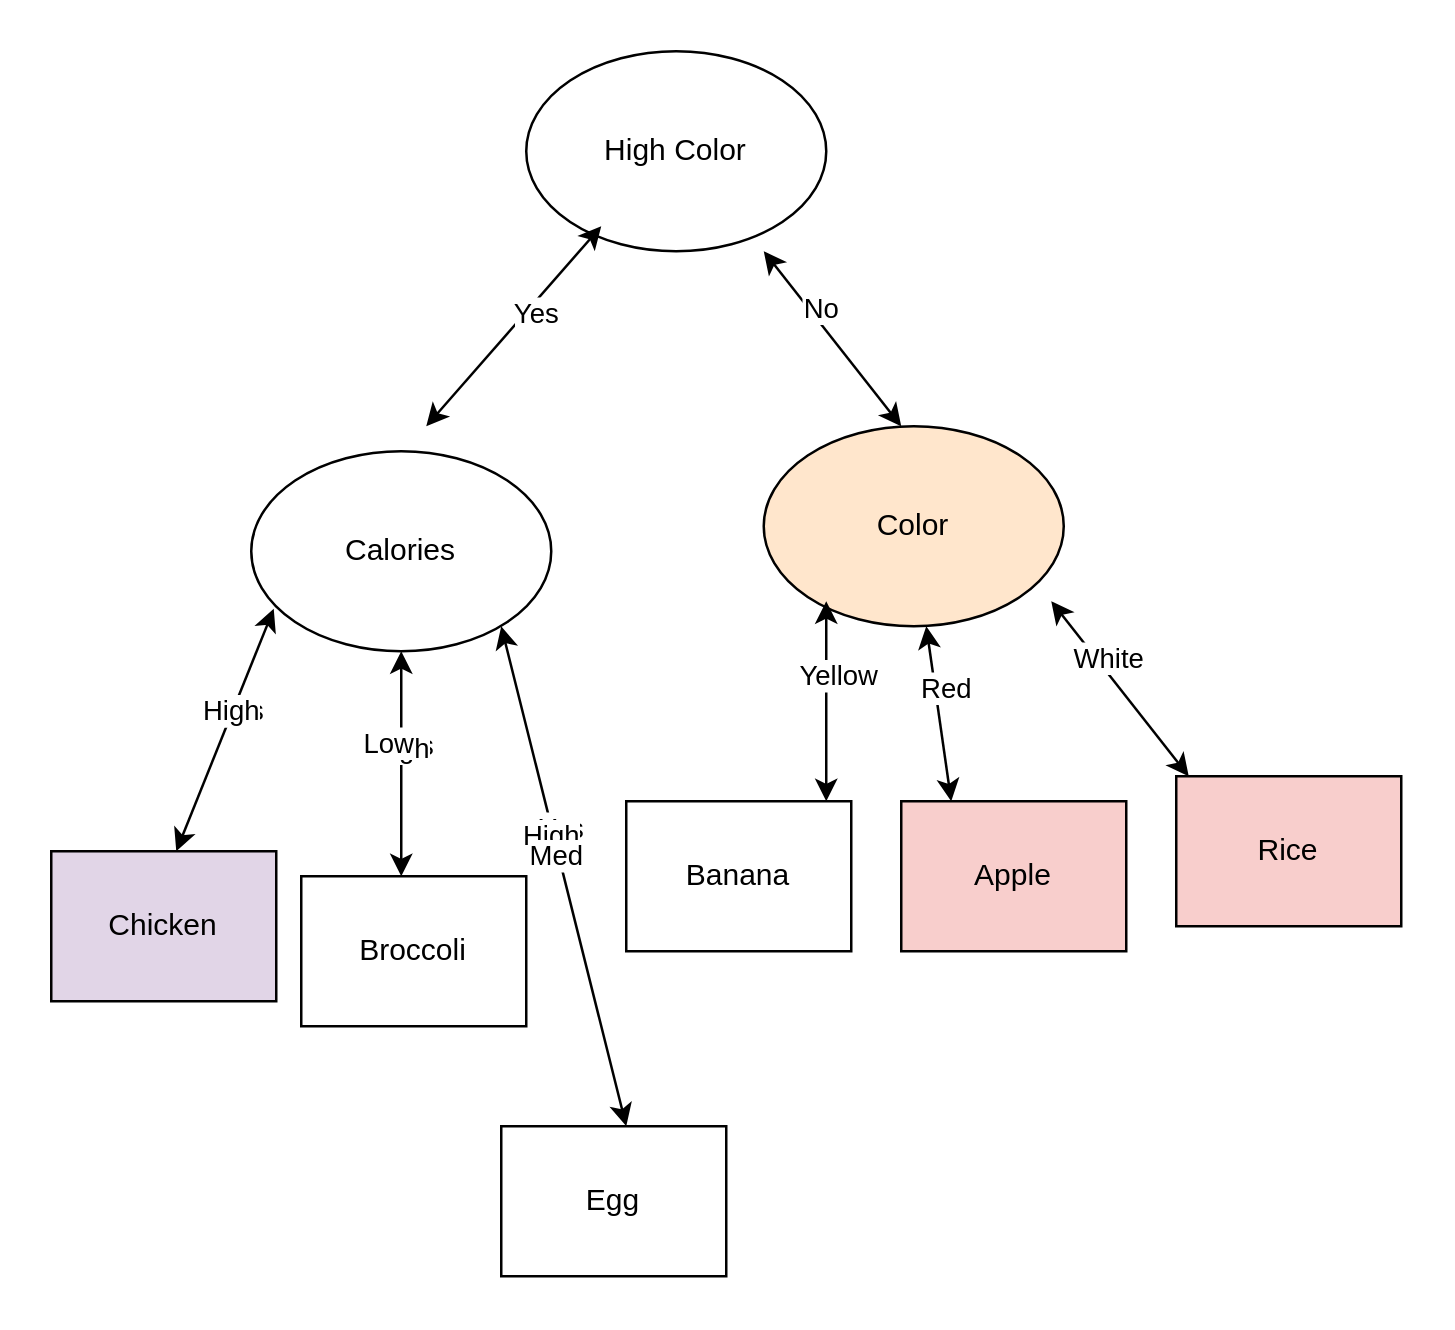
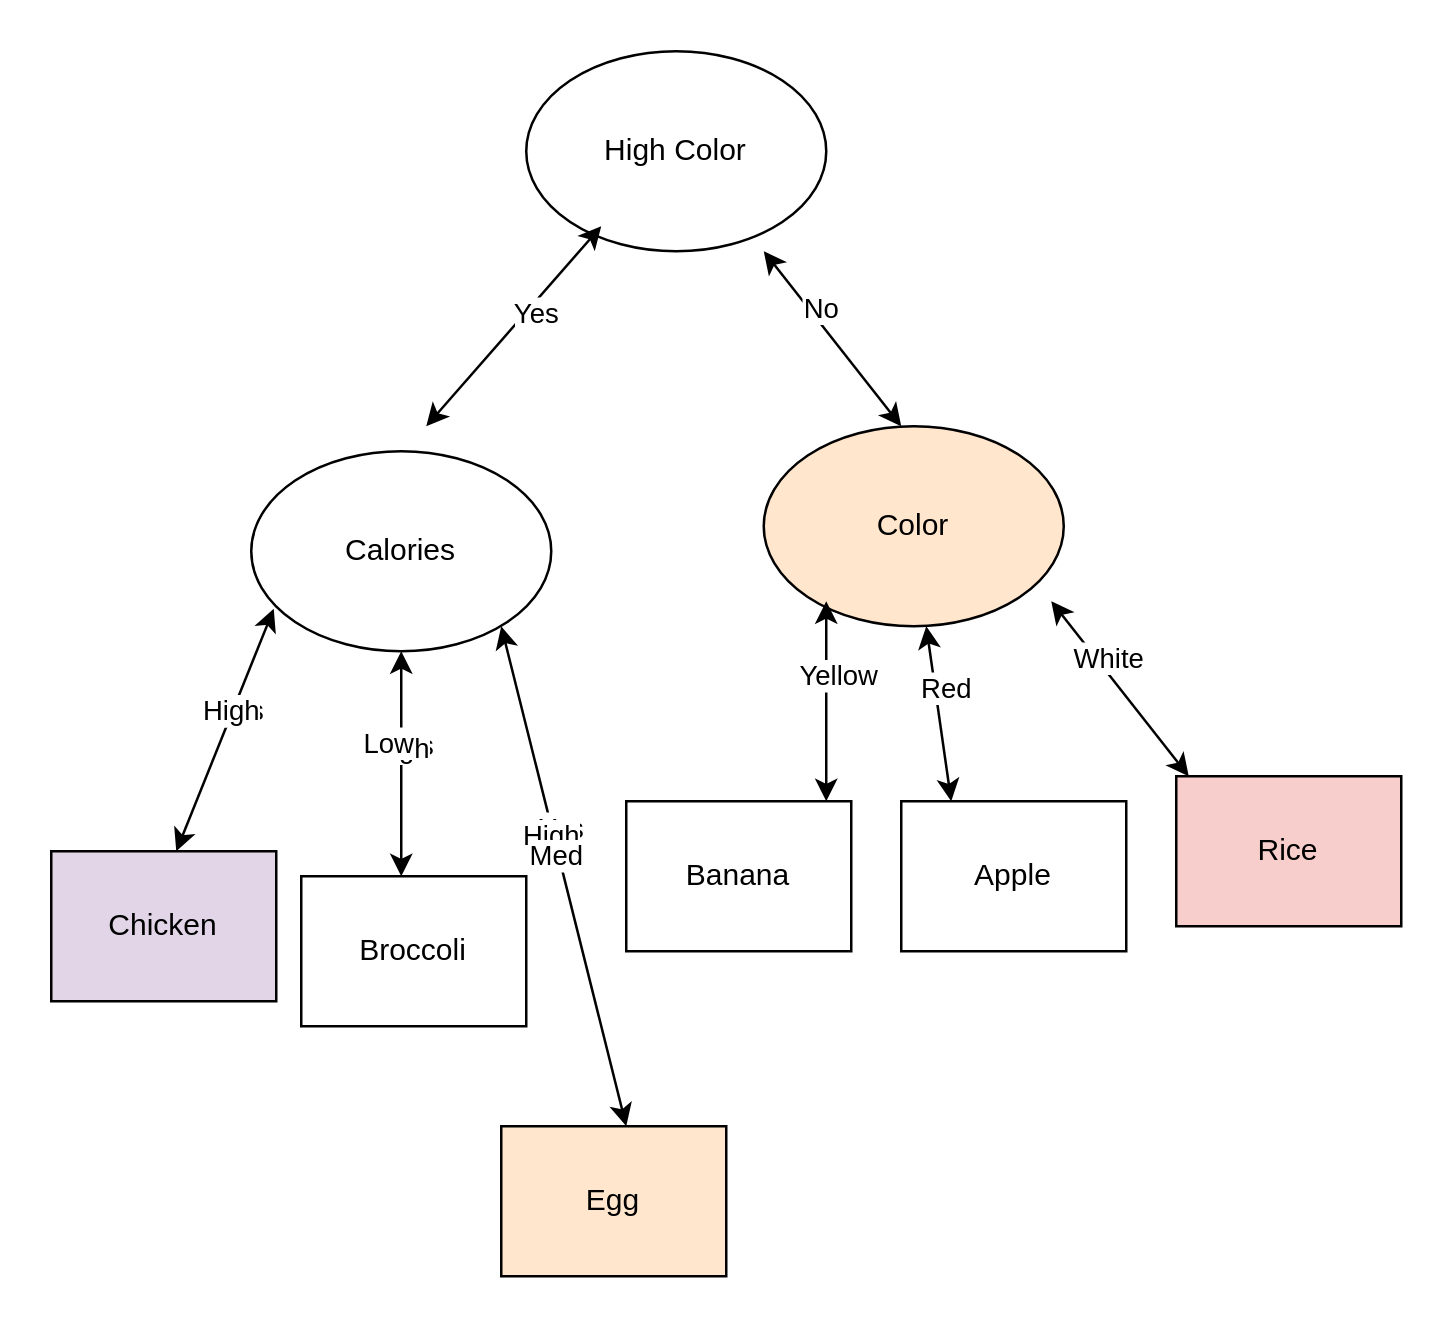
node "Apple": fillcolor #f8cecc -> #ffffff
node "Egg": fillcolor #ffffff -> #ffe6cc
